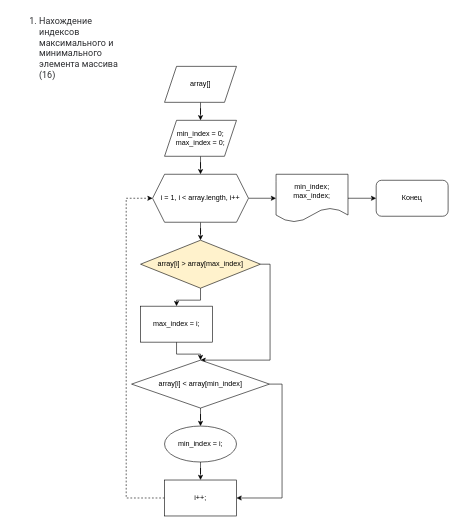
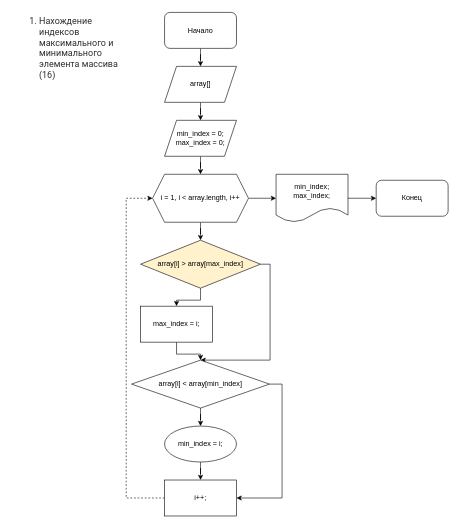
node "Начало": added
edge "Начало" -> "array[]": added
